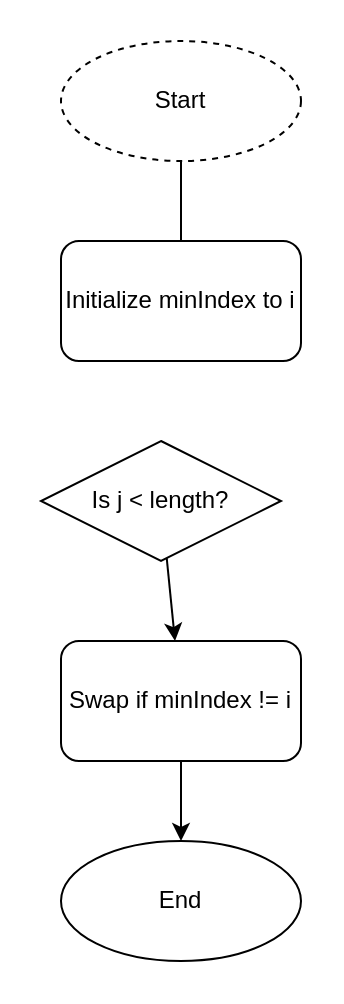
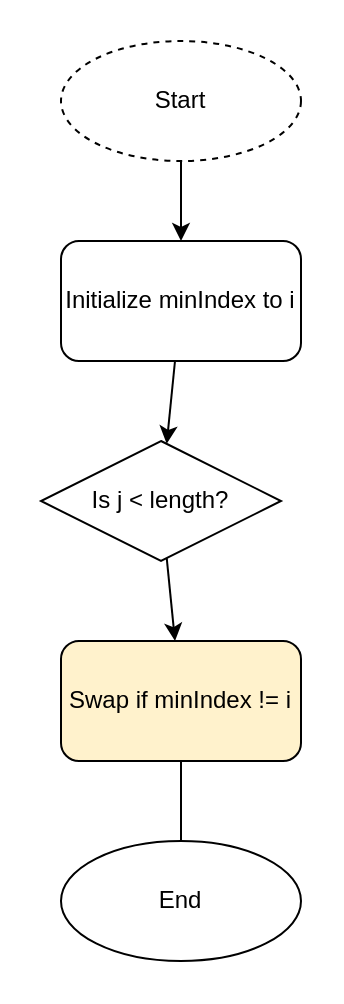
edge "Start" -- "Initialize minIndex to i": arrowhead none -> classic
edge "Initialize minIndex to i" -> "Is j < length?": added
node "Swap if minIndex != i": fillcolor #ffffff -> #fff2cc
edge "Swap if minIndex != i" -> "End": arrowhead classic -> none
